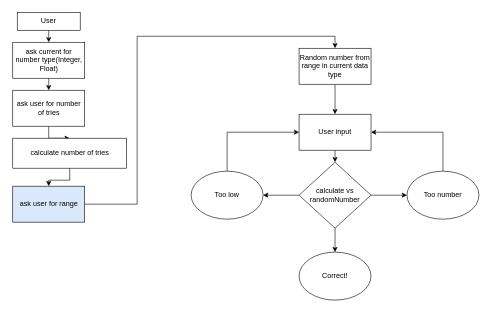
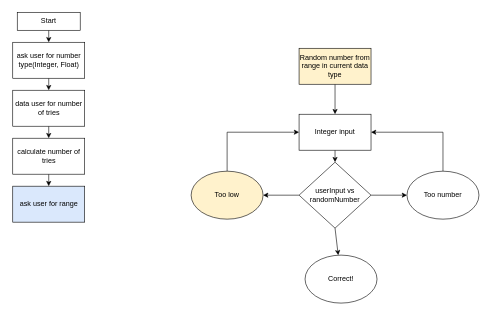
node "User": label "User" -> "Start"
edge "ask user for range" -> "Random number from range in current data type": removed
node "ask current for number type(Integer, Float)": label "ask current for number type(Integer, Float)" -> "ask user for number type(Integer, Float)"
node "Random number from range in current data type": fillcolor #ffffff -> #fff2cc
node "ask user for number of tries": label "ask user for number of tries" -> "data user for number of tries"
node "User input": label "User input" -> "Integer input"
node "calculate number of tries": size 114x30 -> 72x36
node "Too low": fillcolor #ffffff -> #fff2cc
node "calculate vs randomNumber": label "calculate vs randomNumber" -> "userInput vs randomNumber"
node "Correct!": moved (335, 276) -> (341, 279)
